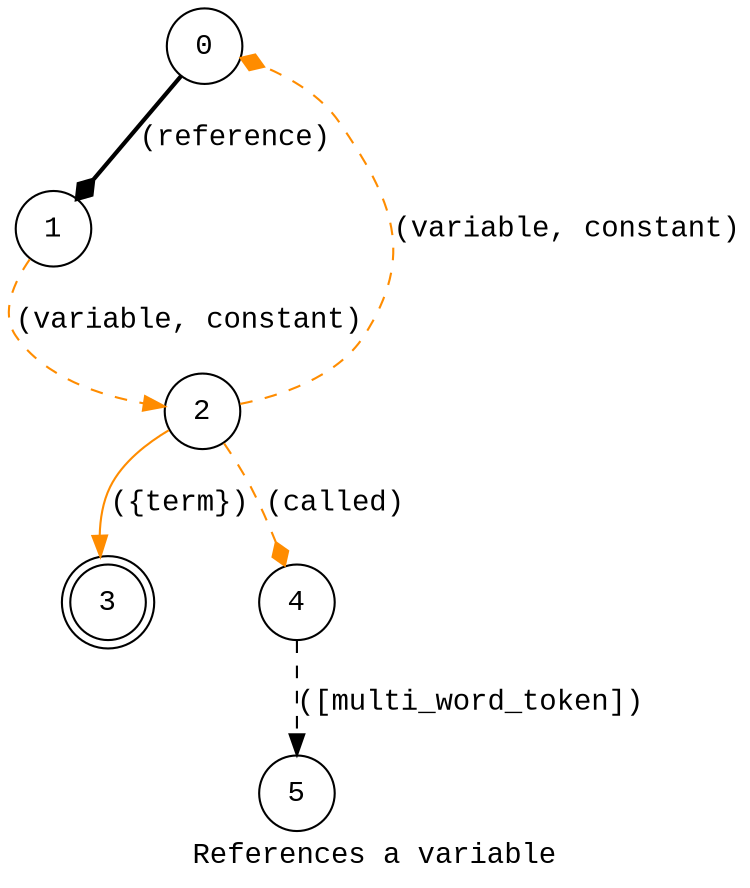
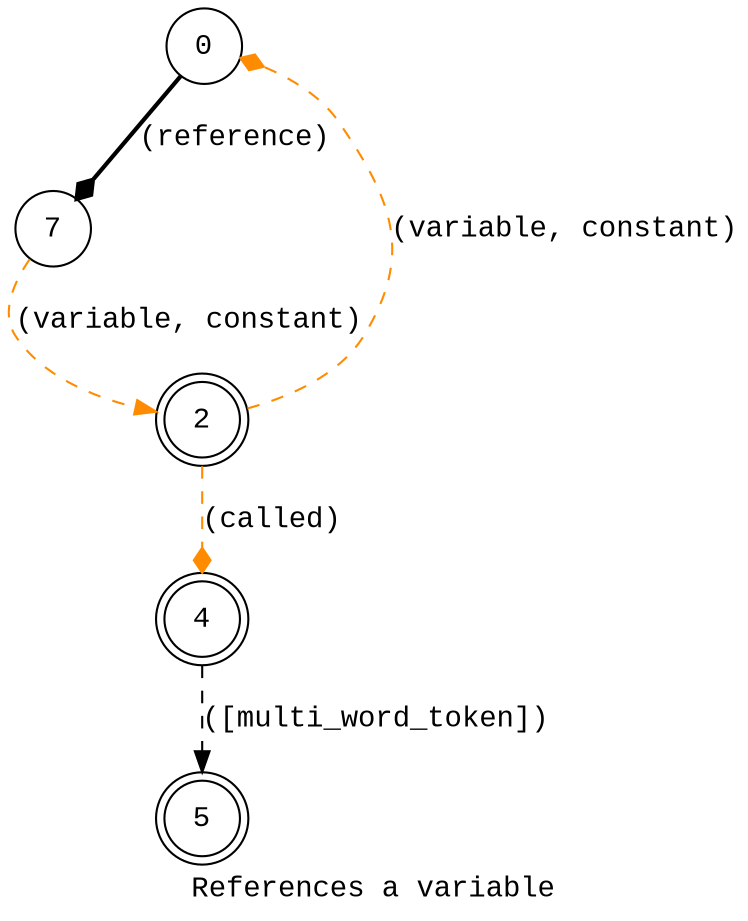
node "1": label "1" -> "7"
node "2": shape circle -> doublecircle
node "3": removed
node "4": shape circle -> doublecircle
node "5": shape circle -> doublecircle
